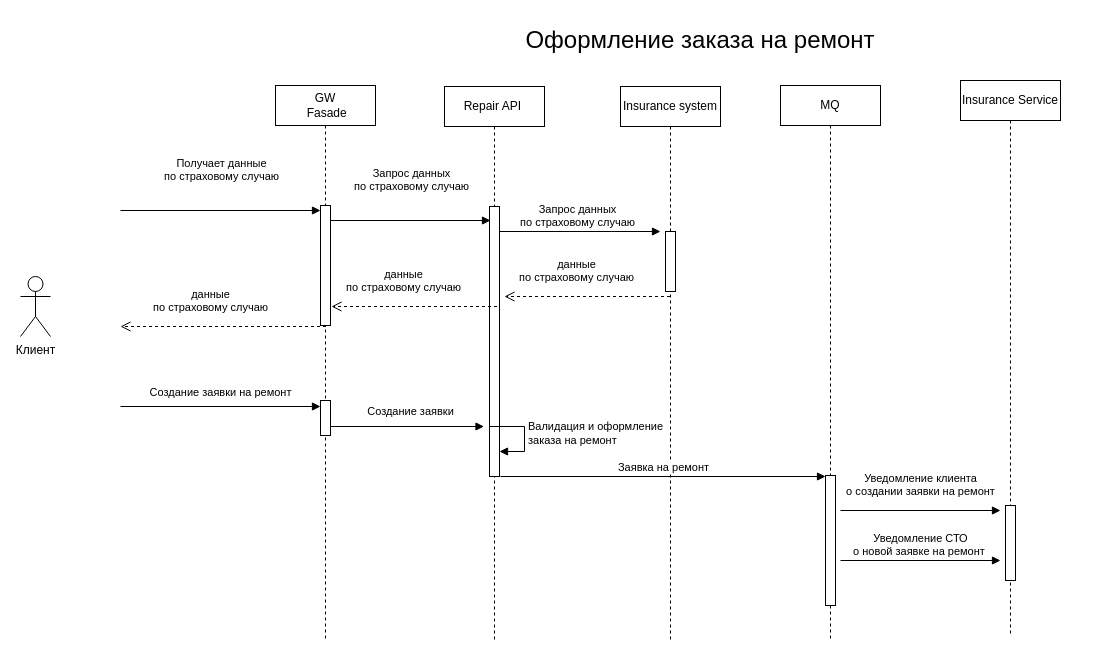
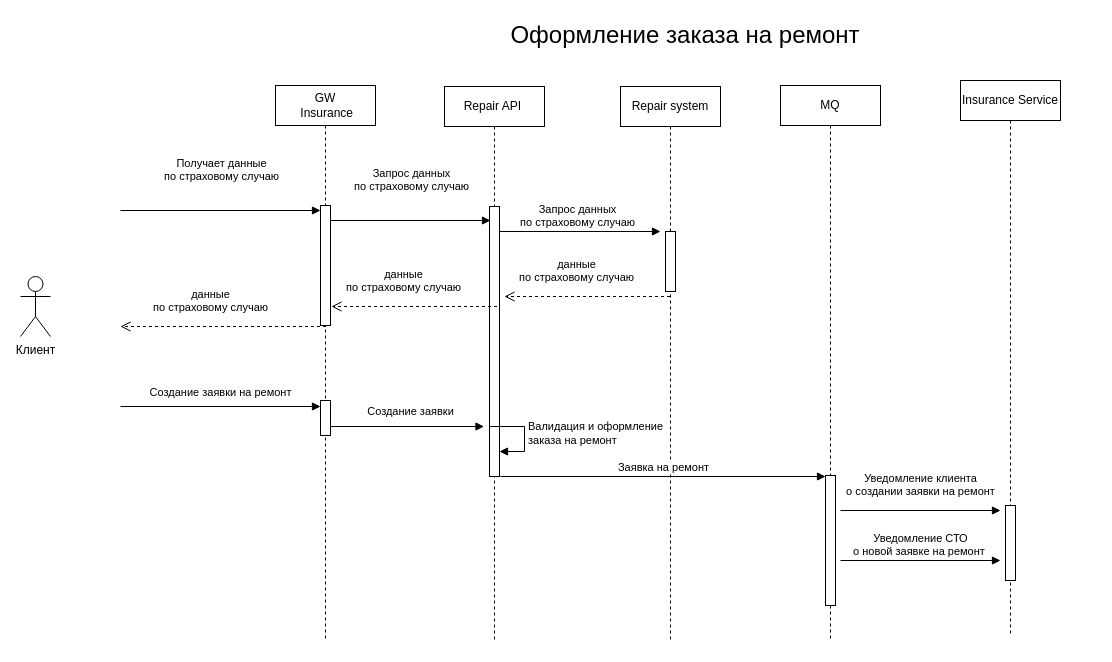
node "Оформление заказа на ремонт": moved (701, 41) -> (686, 36)
node "GW Fasade": label "GW Fasade" -> "GW Insurance"
node "Insurance system": label "Insurance system" -> "Repair system"
